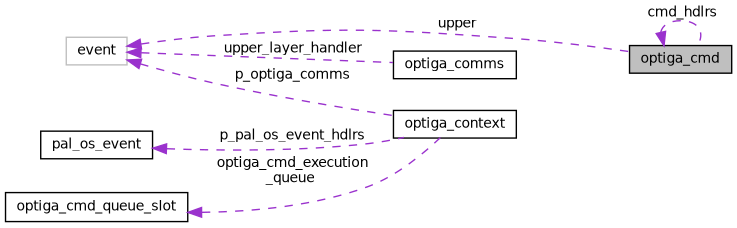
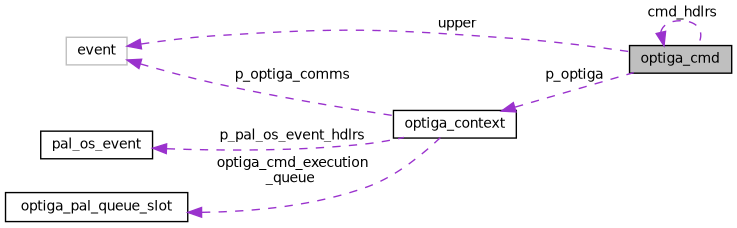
node "optiga_comms": removed
edge "optiga_cmd" -> "optiga_context": added, label "p_optiga"
node "optiga_cmd_queue_slot": label "optiga_cmd_queue_slot" -> "optiga_pal_queue_slot"
